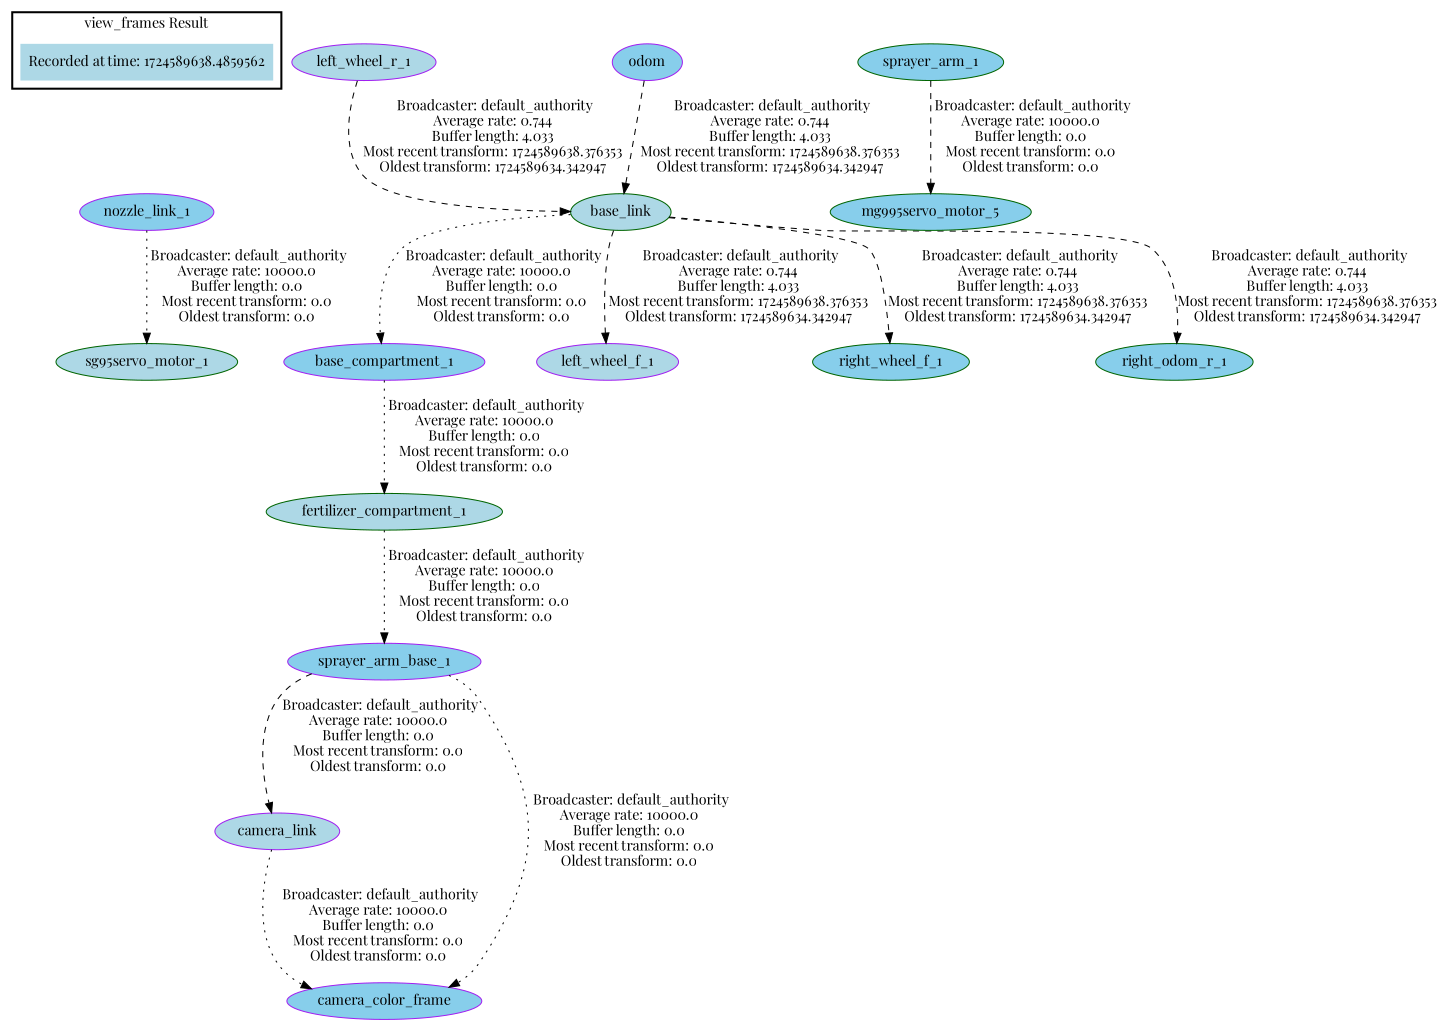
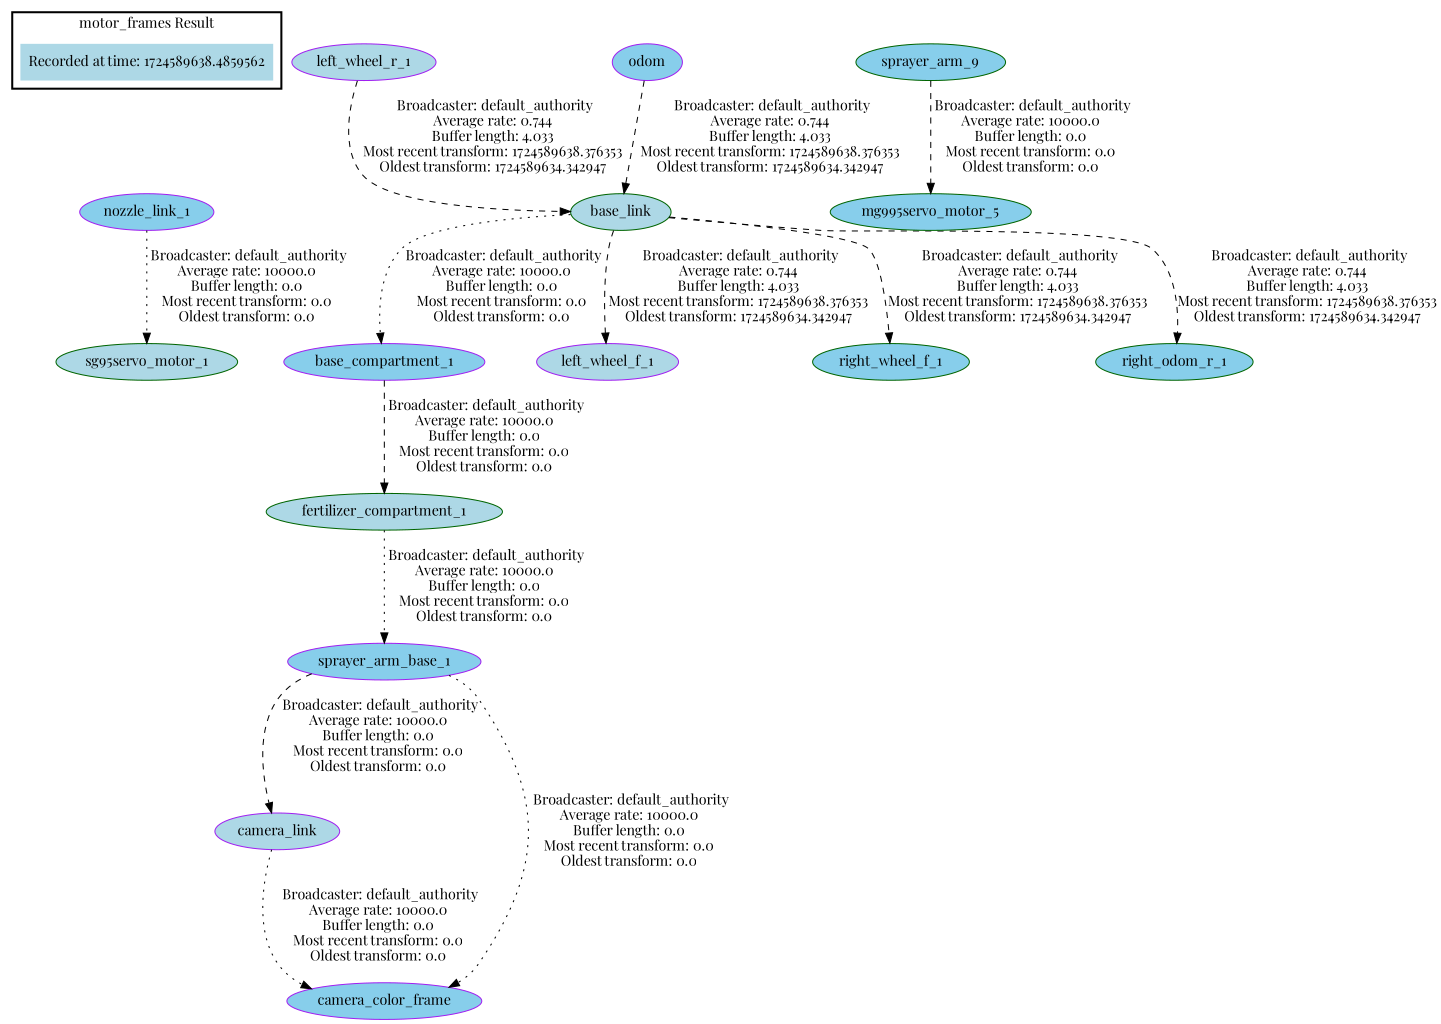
cluster "view_frames Result": label "view_frames Result" -> "motor_frames Result"
node "sprayer_arm_1": label "sprayer_arm_1" -> "sprayer_arm_9"
edge "base_compartment_1" -> "fertilizer_compartment_1": style dotted -> dashed
